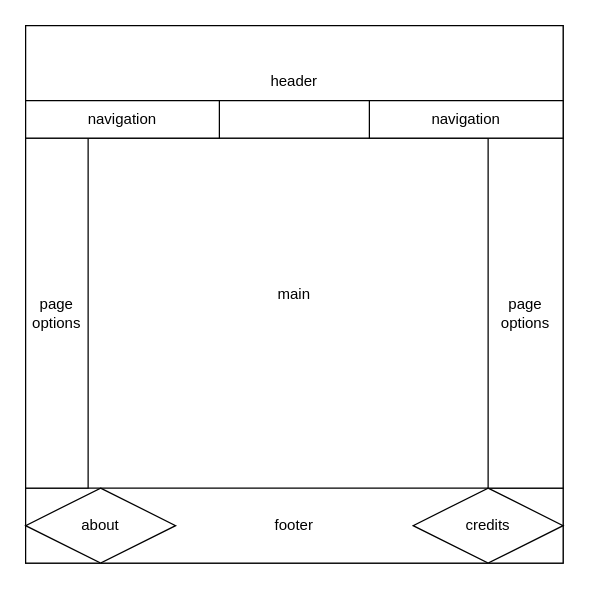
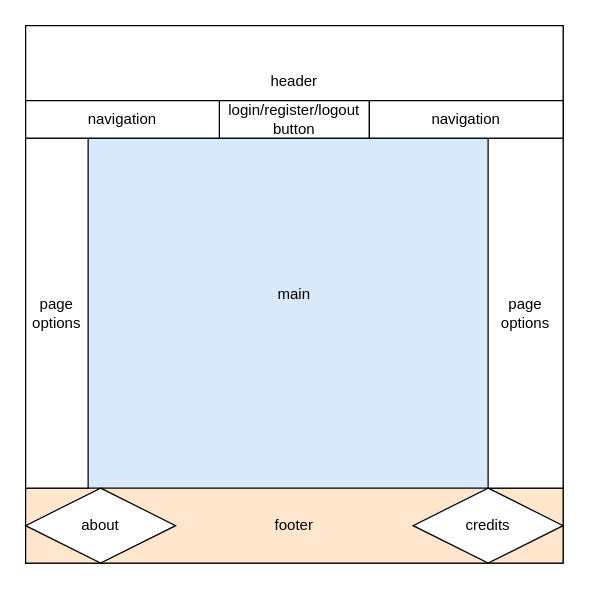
node "login/register/logout button": added
node "main": fillcolor #ffffff -> #dae8fc
node "footer": fillcolor #ffffff -> #ffe6cc
